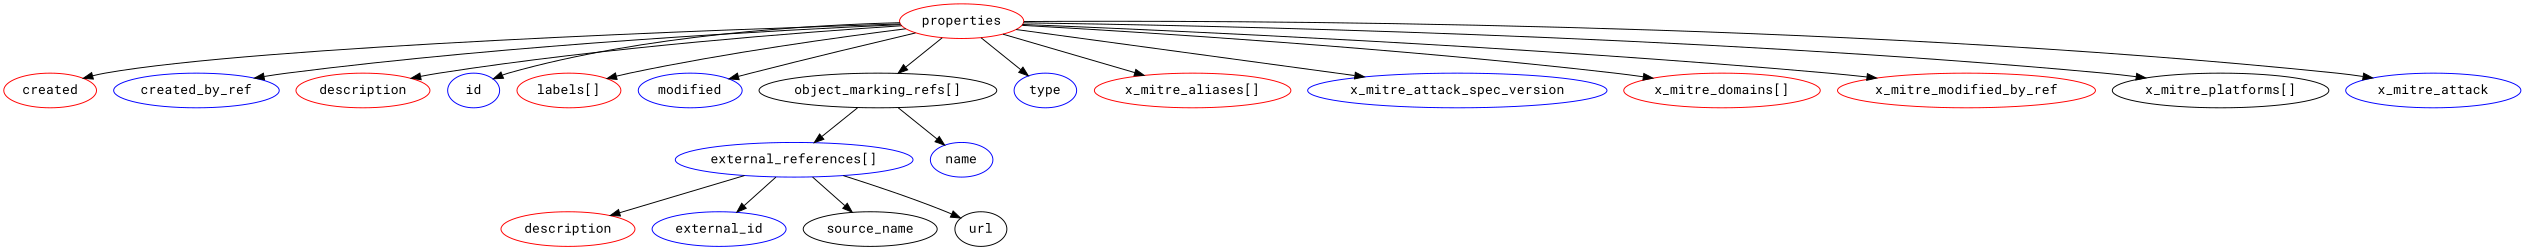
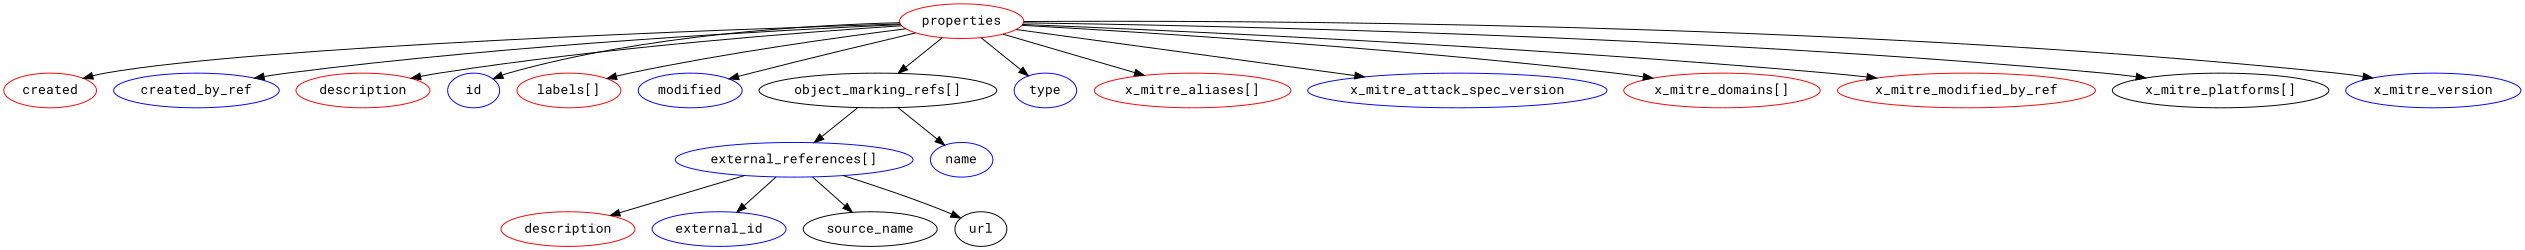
node "x_mitre_attack": label "x_mitre_attack" -> "x_mitre_version"
